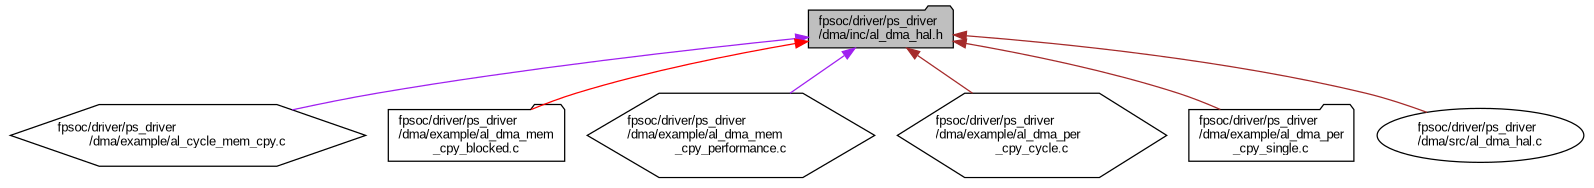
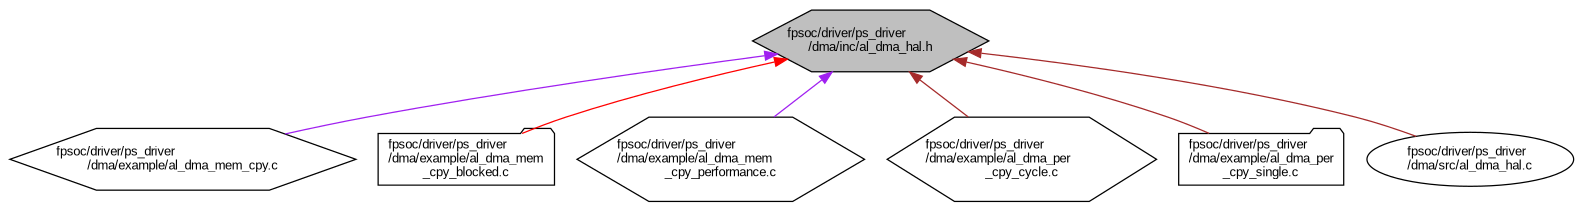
node "fpsoc/driver/ps_driver /dma/inc/al_dma_hal.h": shape folder -> hexagon
node "fpsoc/driver/ps_driver /dma/example/al_cycle_mem_cpy.c": label "fpsoc/driver/ps_driver /dma/example/al_cycle_mem_cpy.c" -> "fpsoc/driver/ps_driver /dma/example/al_dma_mem_cpy.c"
